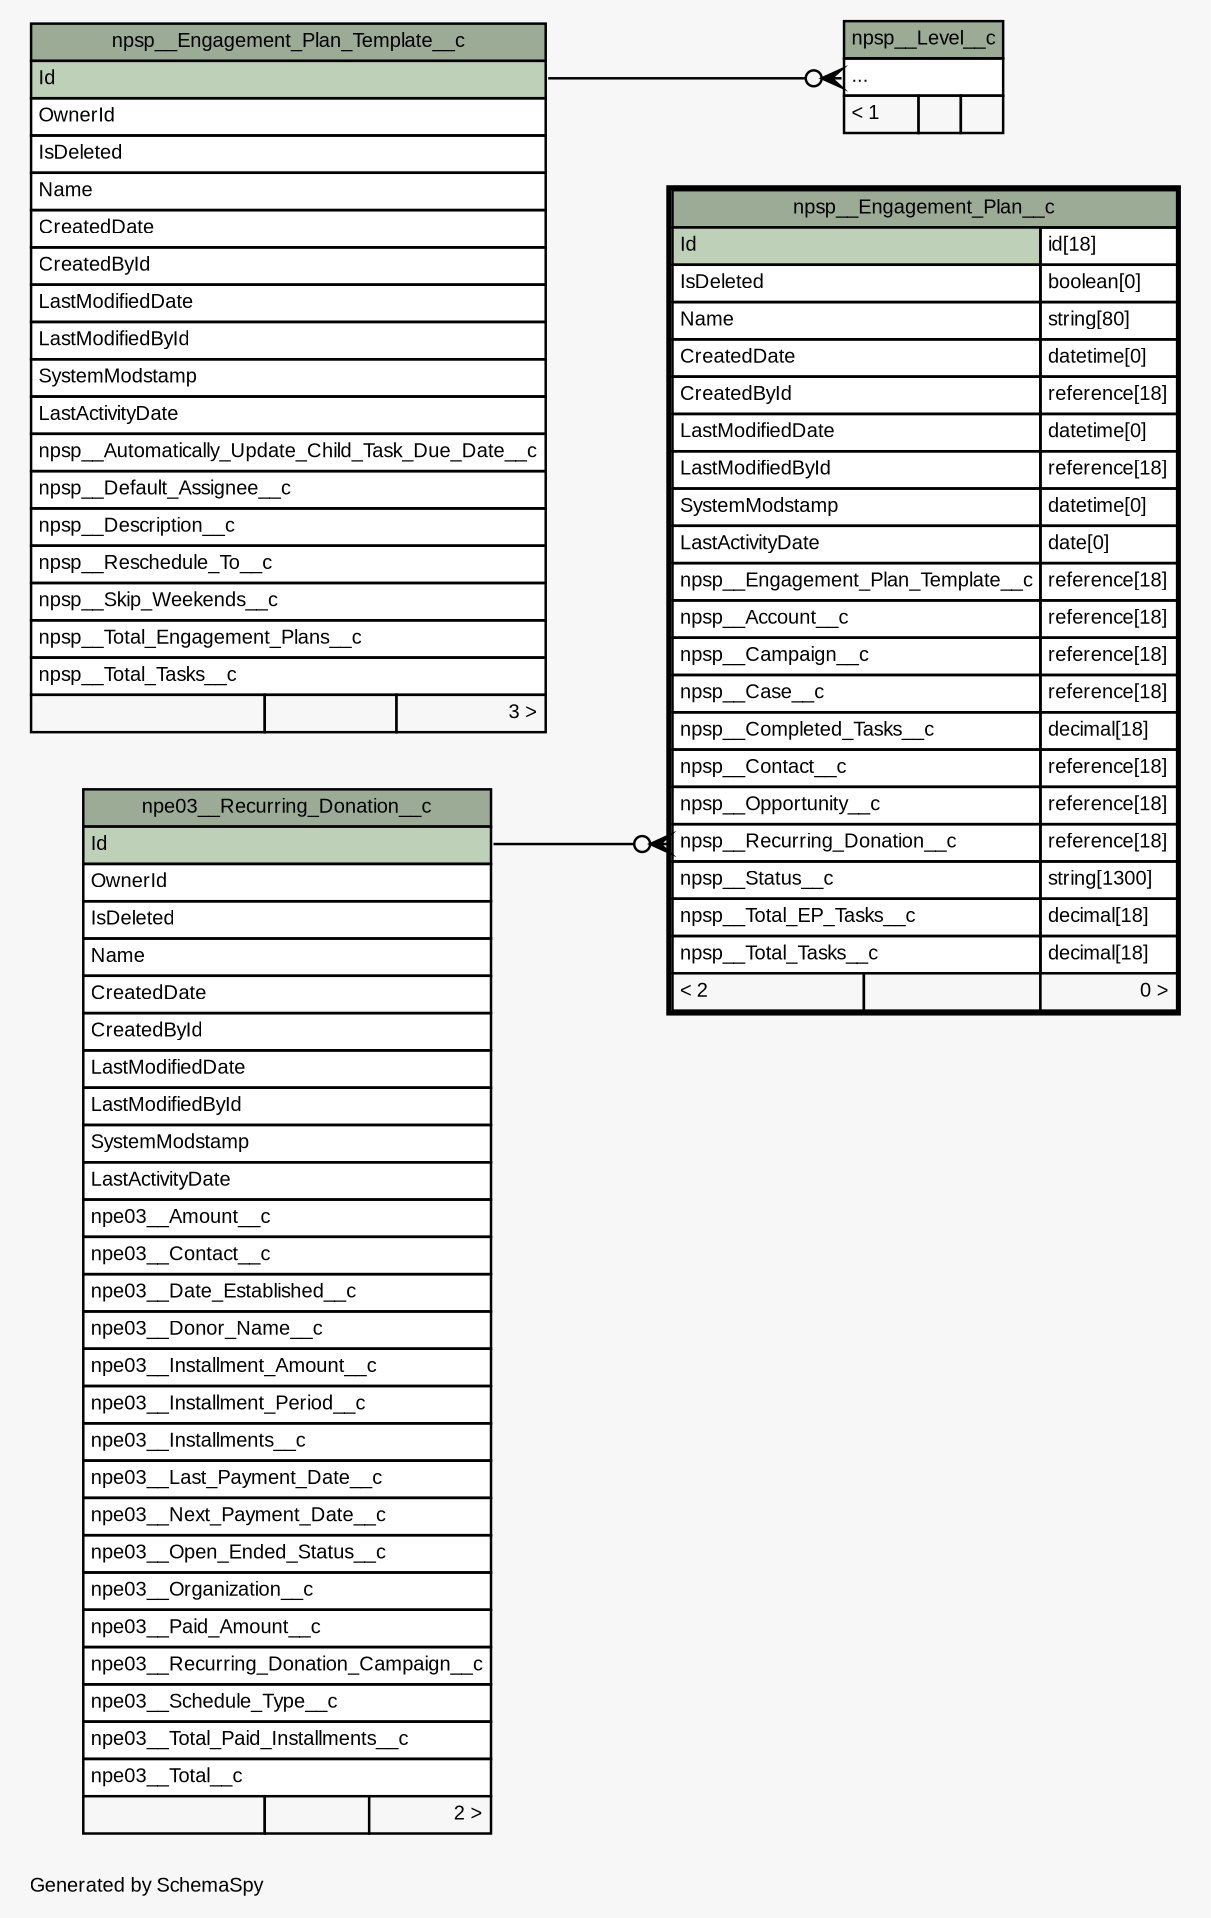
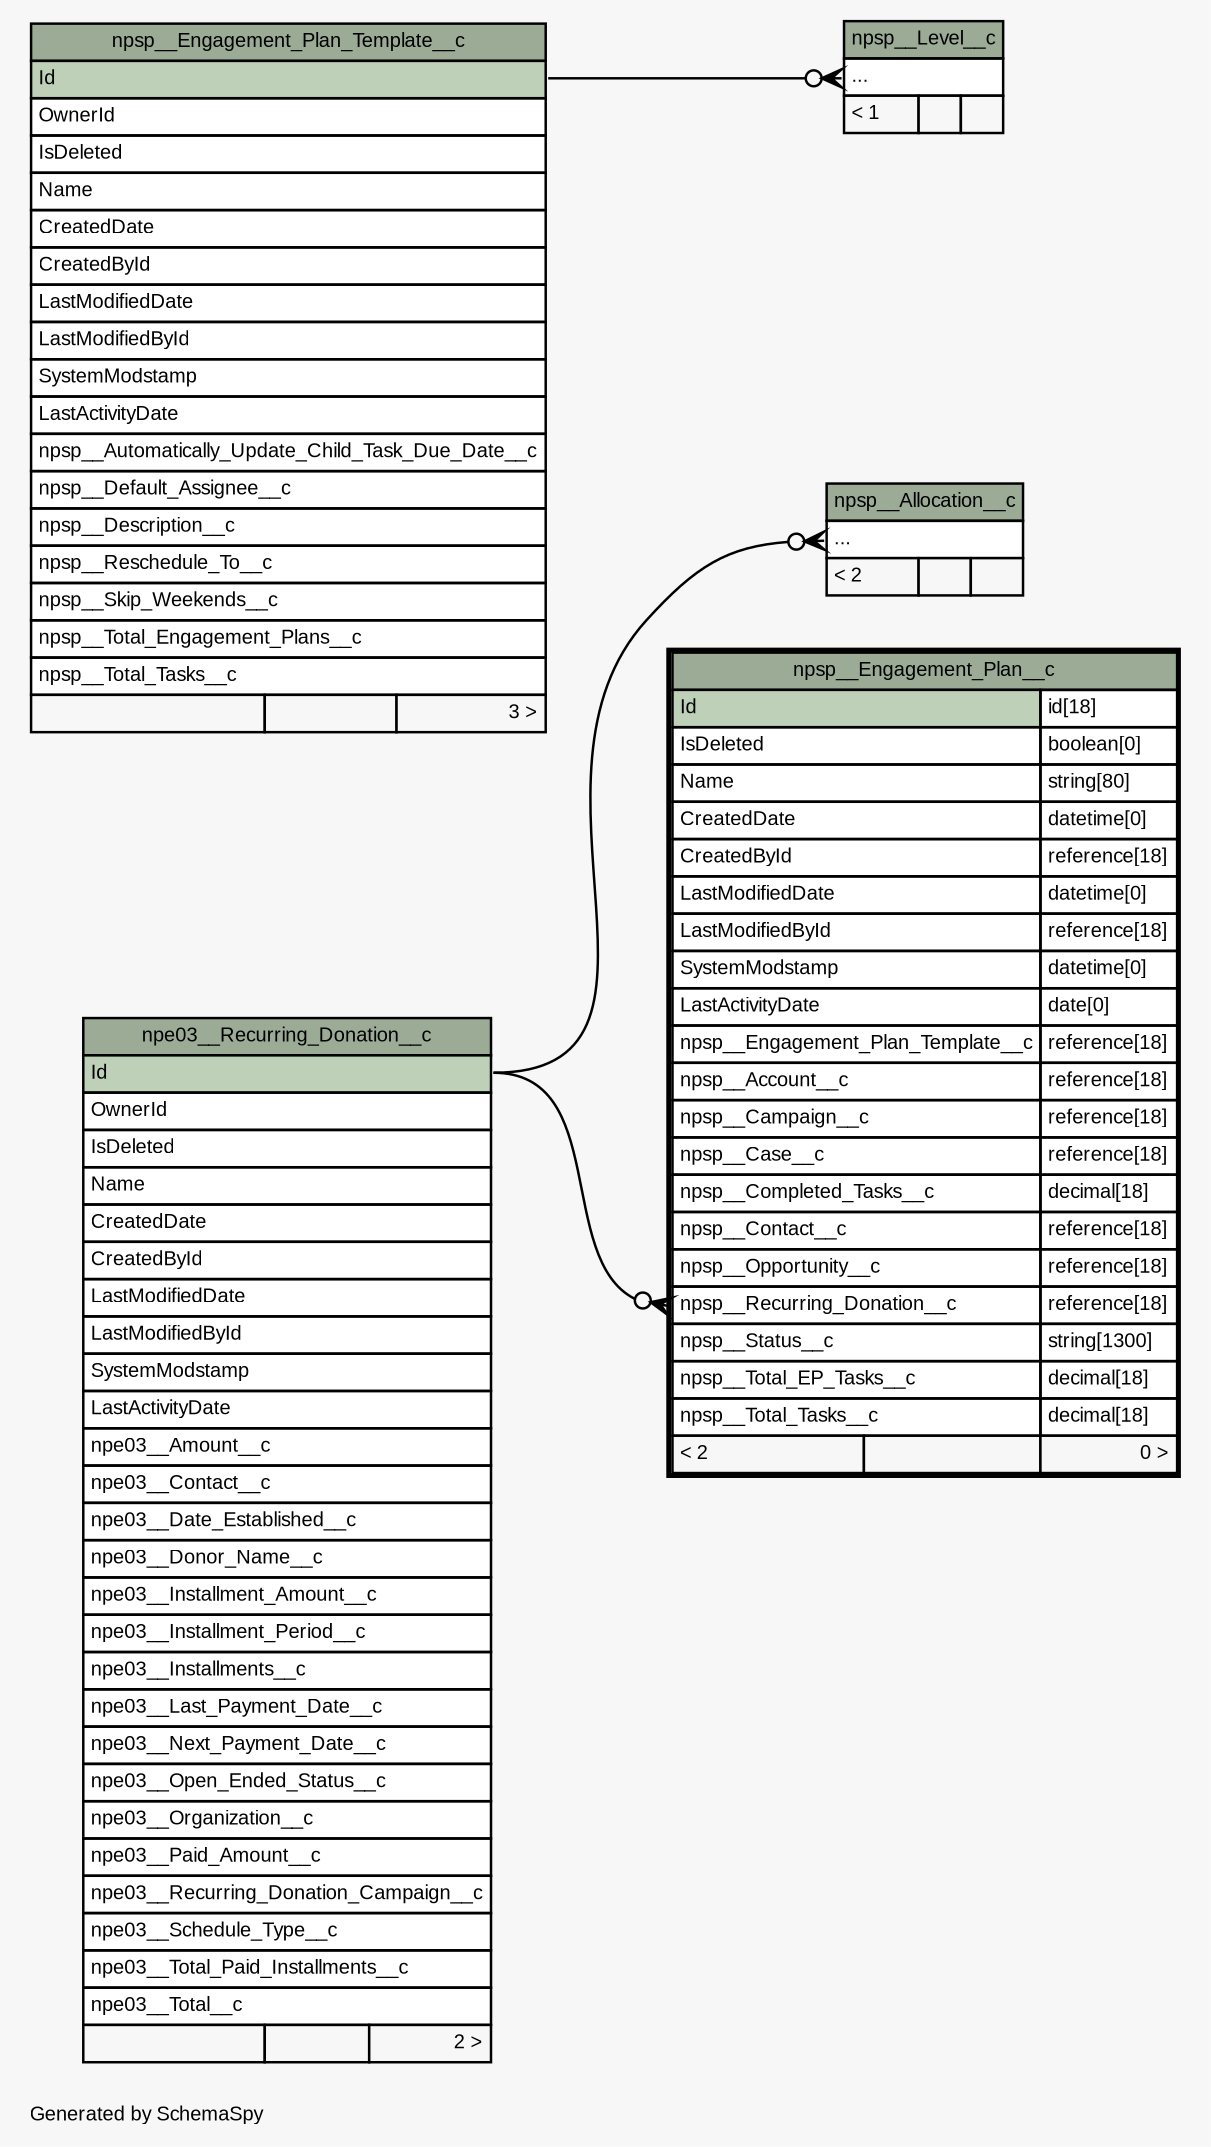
node "npsp__Allocation__c": added
